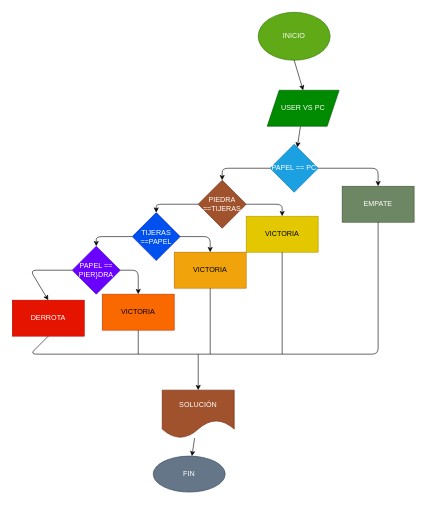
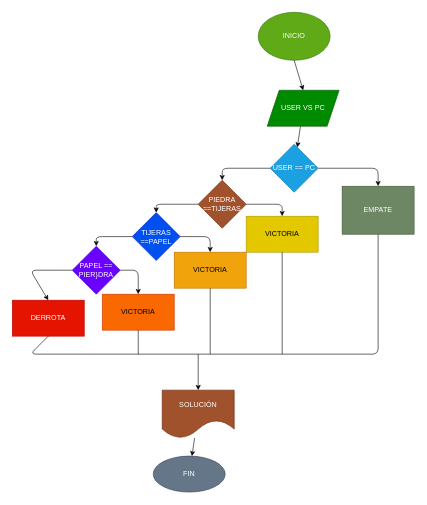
node "PAPEL == PC": label "PAPEL == PC" -> "USER == PC"
node "EMPATE": size 72x36 -> 72x48
